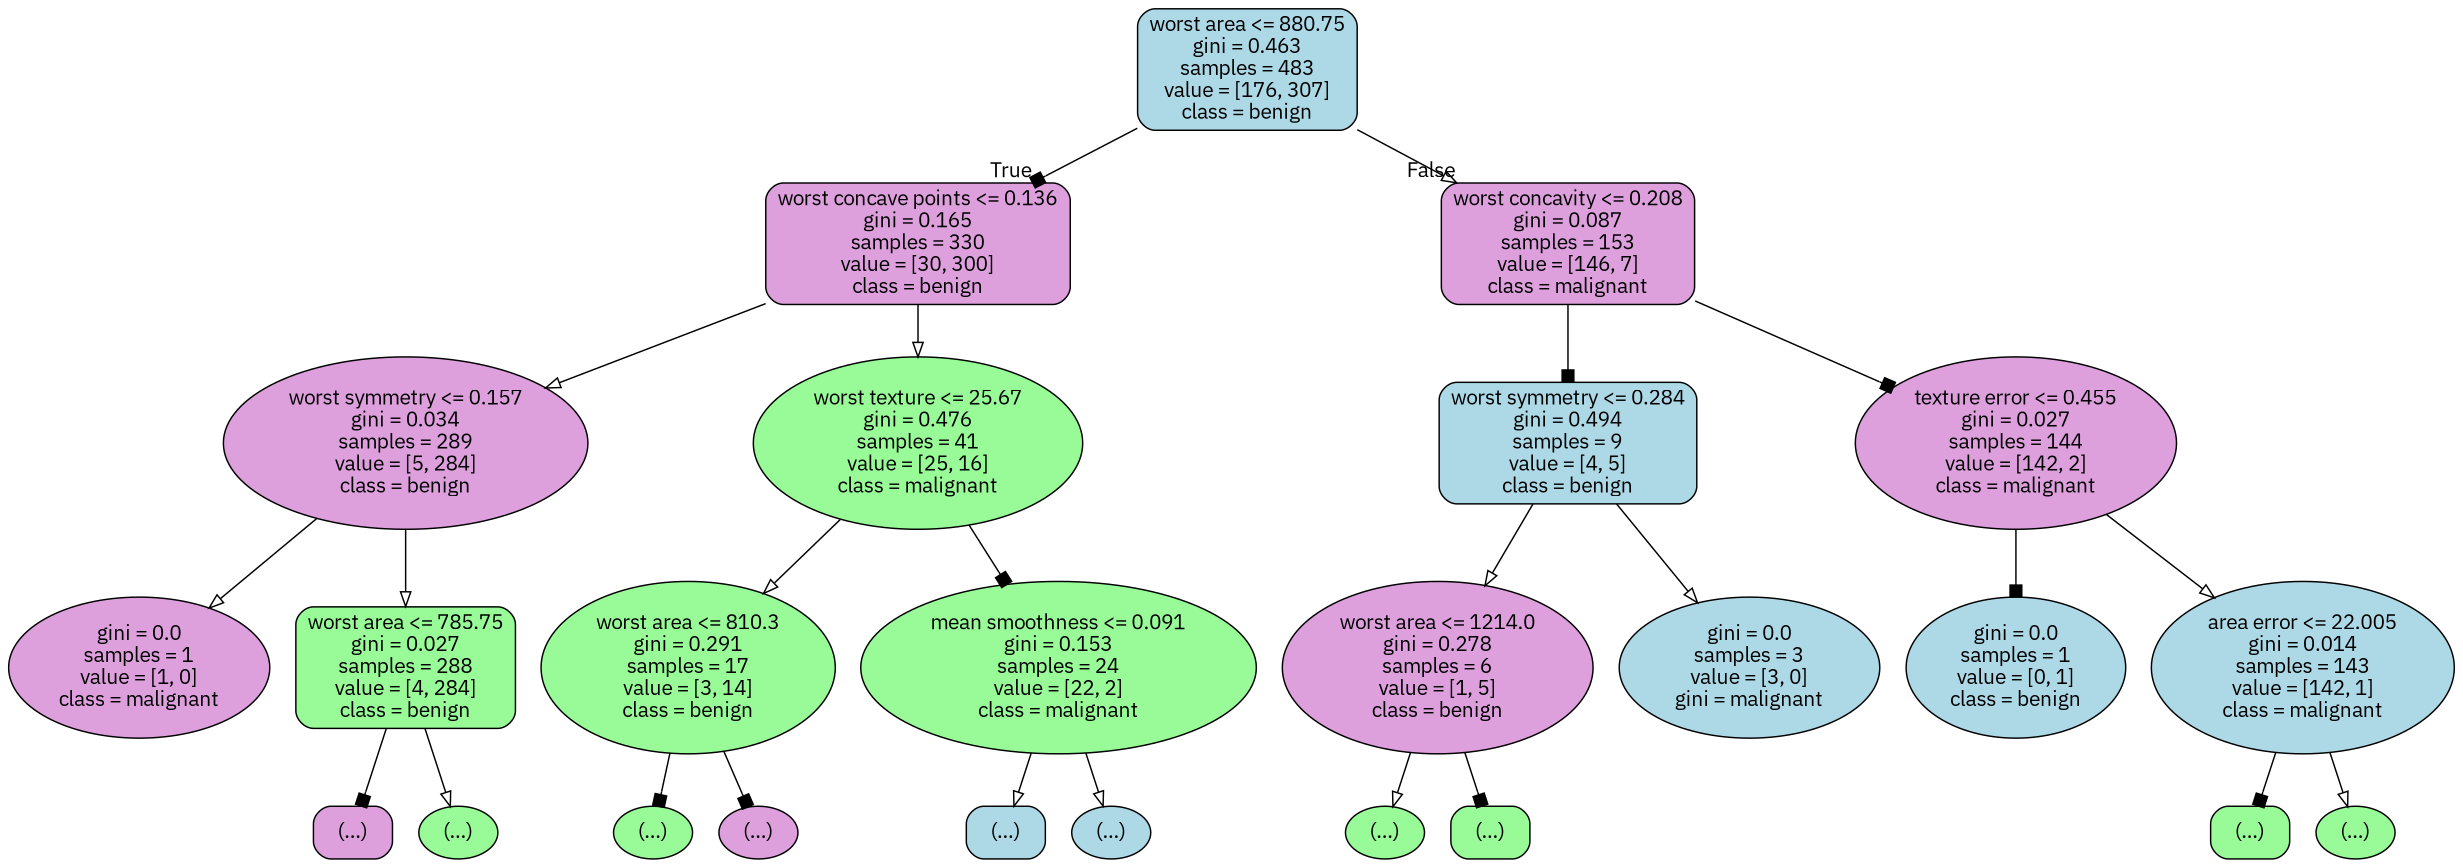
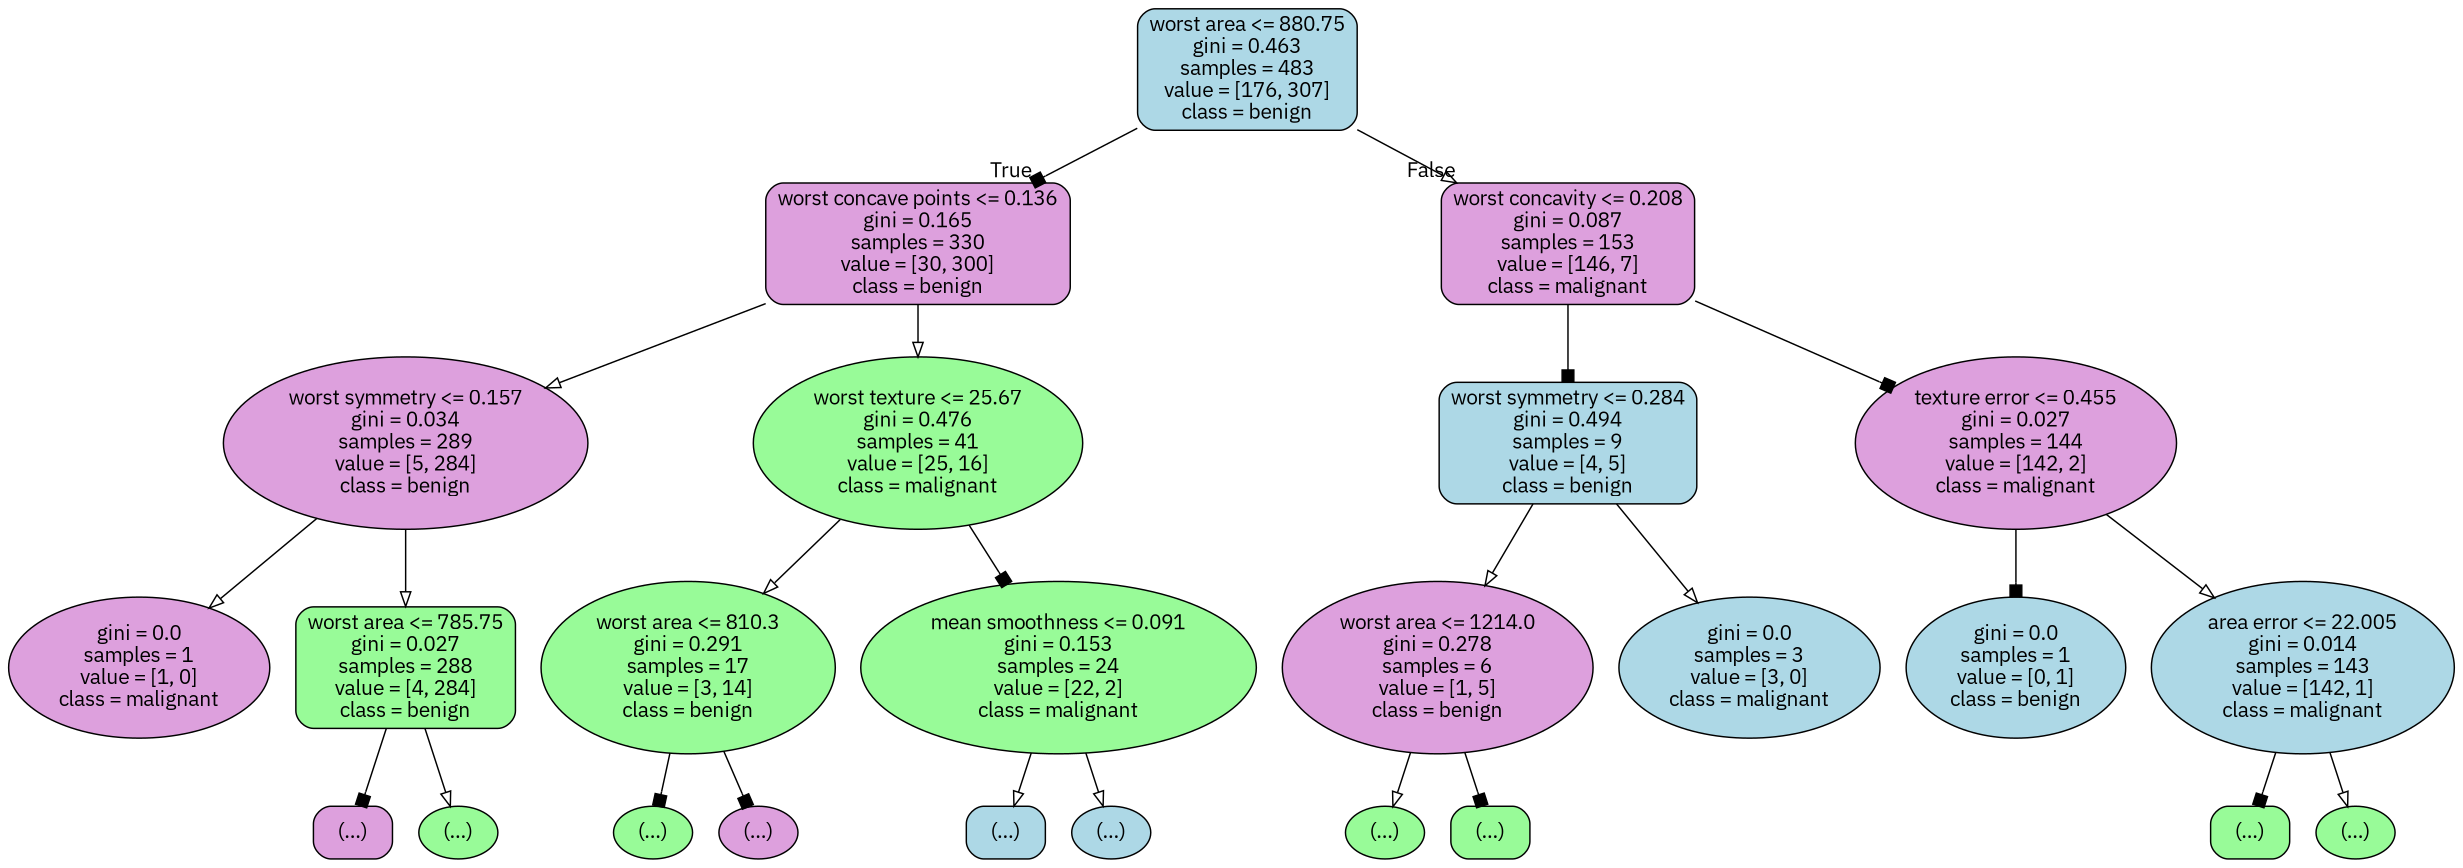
node "gini = 0.0 samples = 3 value = [3, 0] gini = malignant": label "gini = 0.0 samples = 3 value = [3, 0] gini = malignant" -> "gini = 0.0 samples = 3 value = [3, 0] class = malignant"
